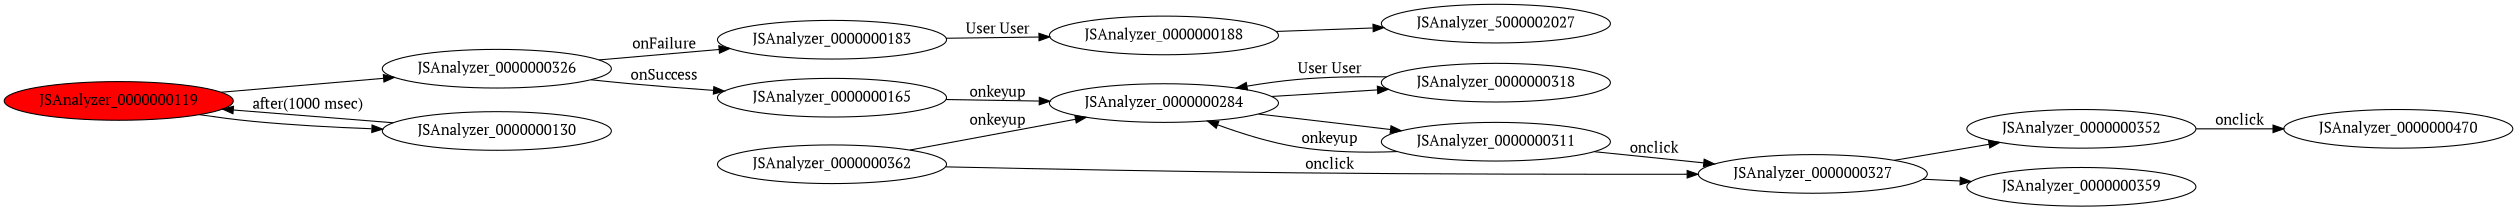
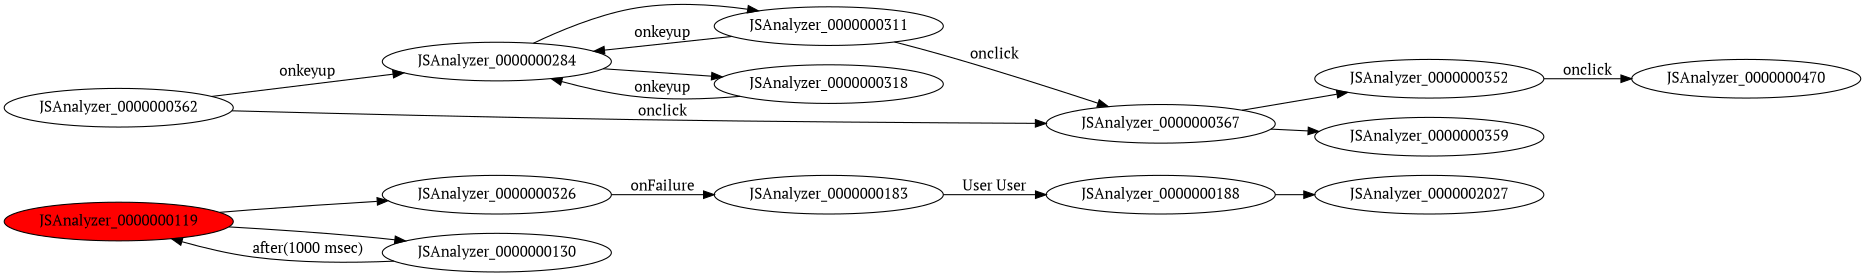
node "JSAnalyzer_5000002027": label "JSAnalyzer_5000002027" -> "JSAnalyzer_0000002027"
edge "JSAnalyzer_0000000318" -> "JSAnalyzer_0000000284": label "User User" -> "onkeyup"
node "JSAnalyzer_0000000165": removed
node "JSAnalyzer_0000000327": label "JSAnalyzer_0000000327" -> "JSAnalyzer_0000000367"
